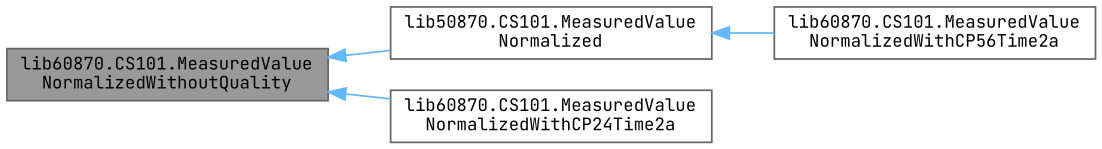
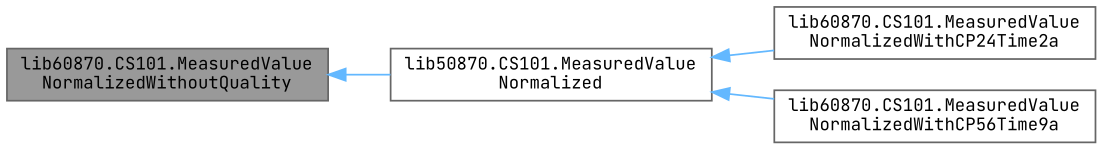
node "lib60870.CS101.MeasuredValue NormalizedWithCP56Time2a": label "lib60870.CS101.MeasuredValue NormalizedWithCP56Time2a" -> "lib60870.CS101.MeasuredValue NormalizedWithCP56Time9a"
edge "lib60870.CS101.MeasuredValue NormalizedWithCP24Time2a" -> "lib60870.CS101.MeasuredValue NormalizedWithoutQuality": now "lib60870.CS101.MeasuredValue NormalizedWithCP24Time2a" -> "lib50870.CS101.MeasuredValue Normalized"
